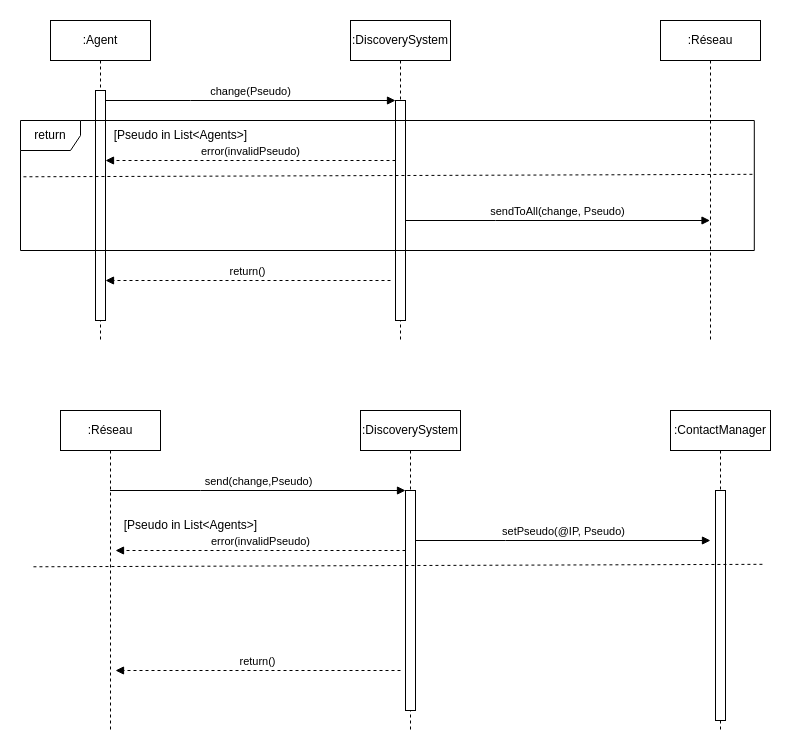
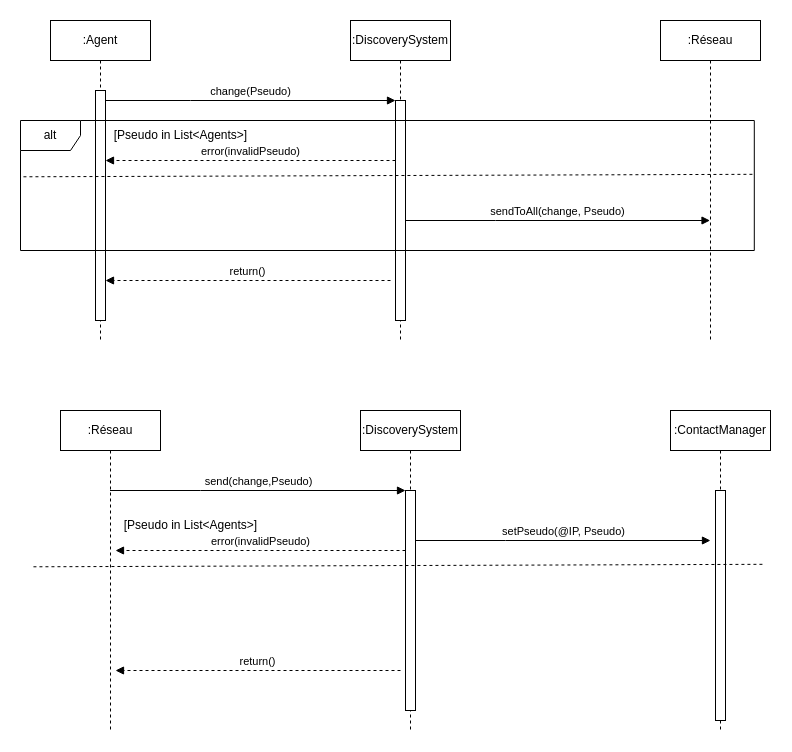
node "return": label "return" -> "alt"
